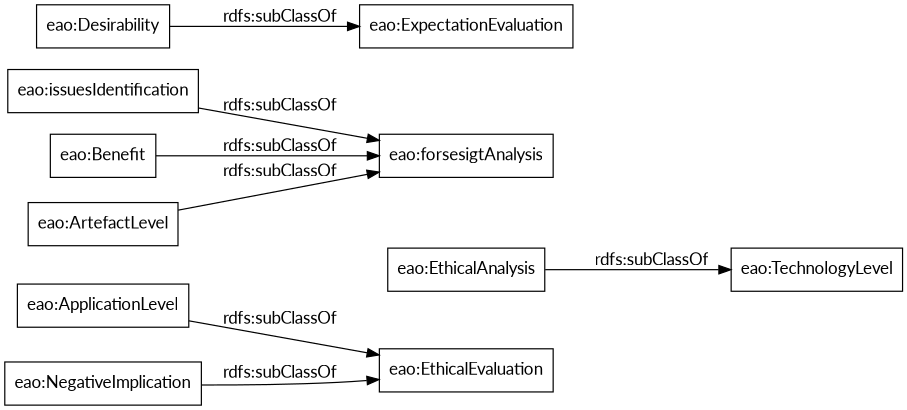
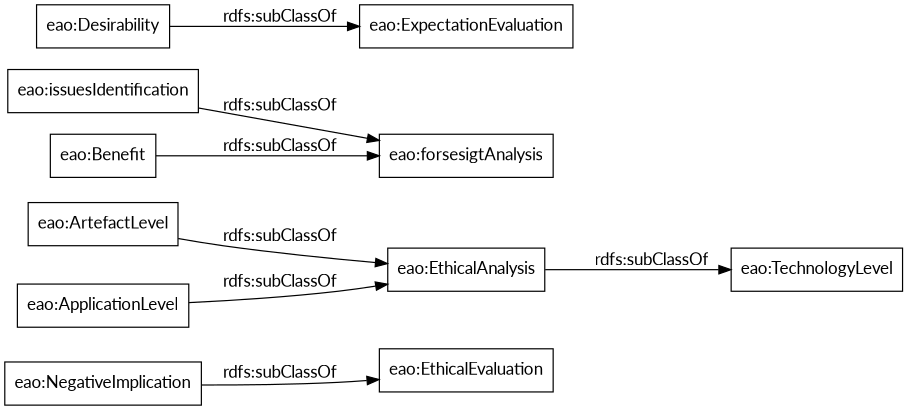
edge "eao:ArtefactLevel" -> "eao:forsesigtAnalysis": now "eao:ArtefactLevel" -> "eao:EthicalAnalysis"
edge "eao:ApplicationLevel" -> "eao:EthicalEvaluation": now "eao:ApplicationLevel" -> "eao:EthicalAnalysis"
